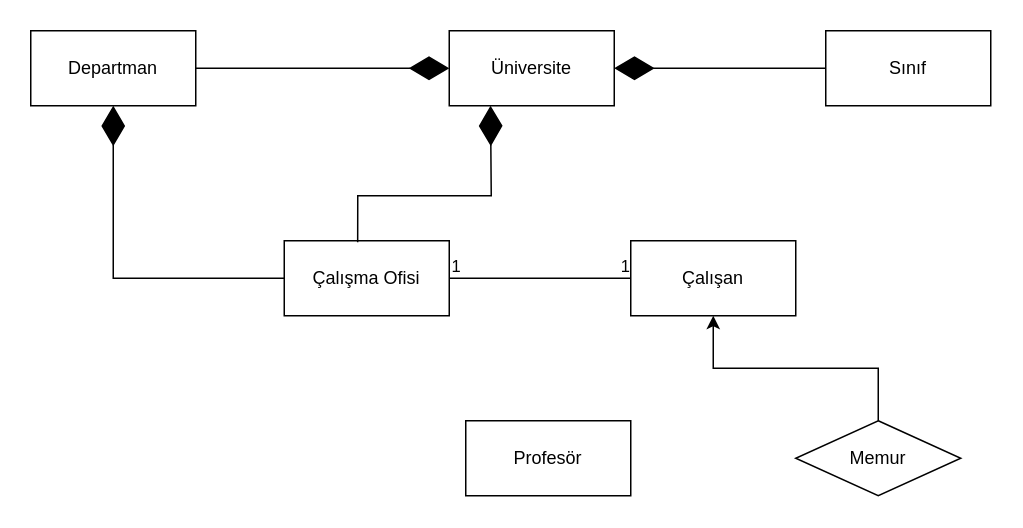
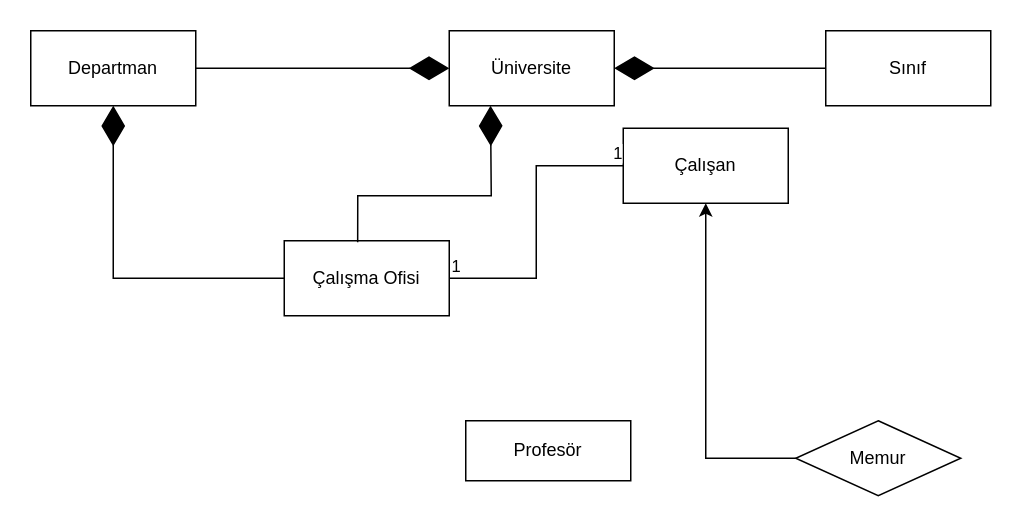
node "Çalışan": moved (713, 278) -> (706, 166)
node "Profesör": size 165x75 -> 165x60
